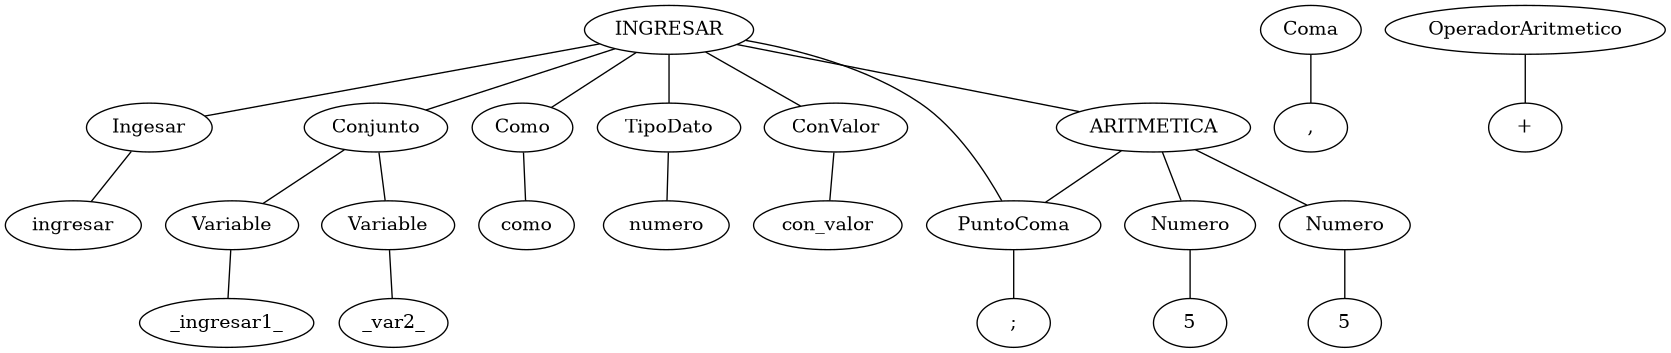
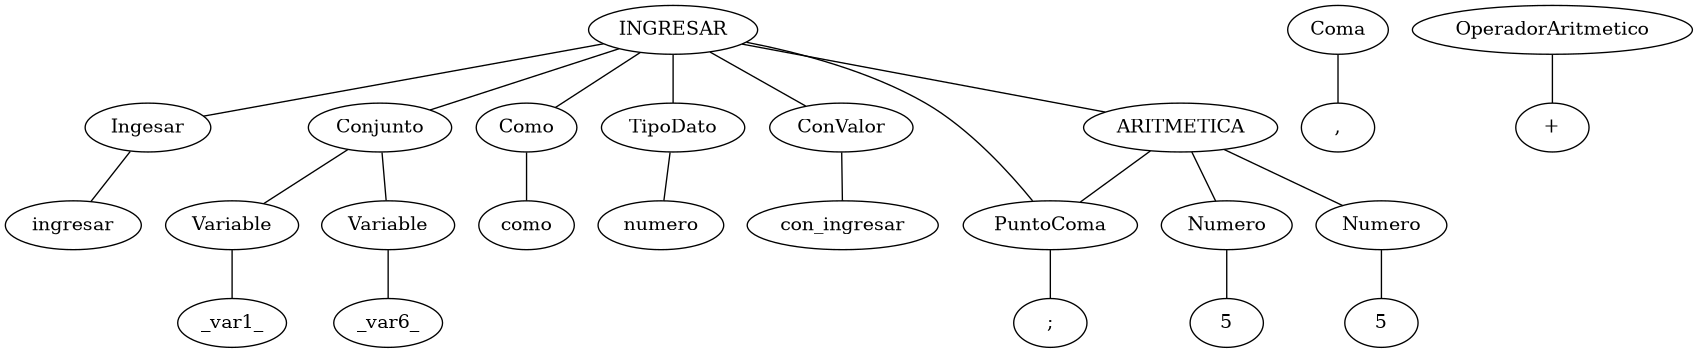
node "con_valor": label "con_valor" -> "con_ingresar"
node "_ingresar1_": label "_ingresar1_" -> "_var1_"
node "_var2_": label "_var2_" -> "_var6_"
